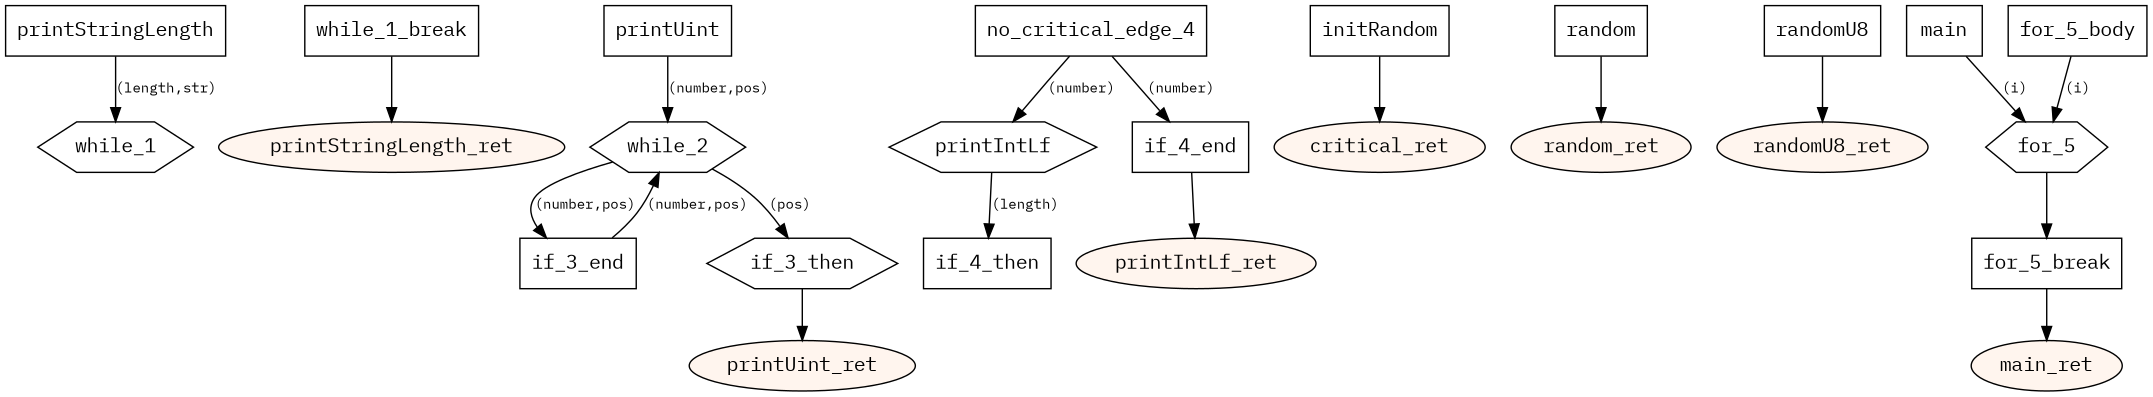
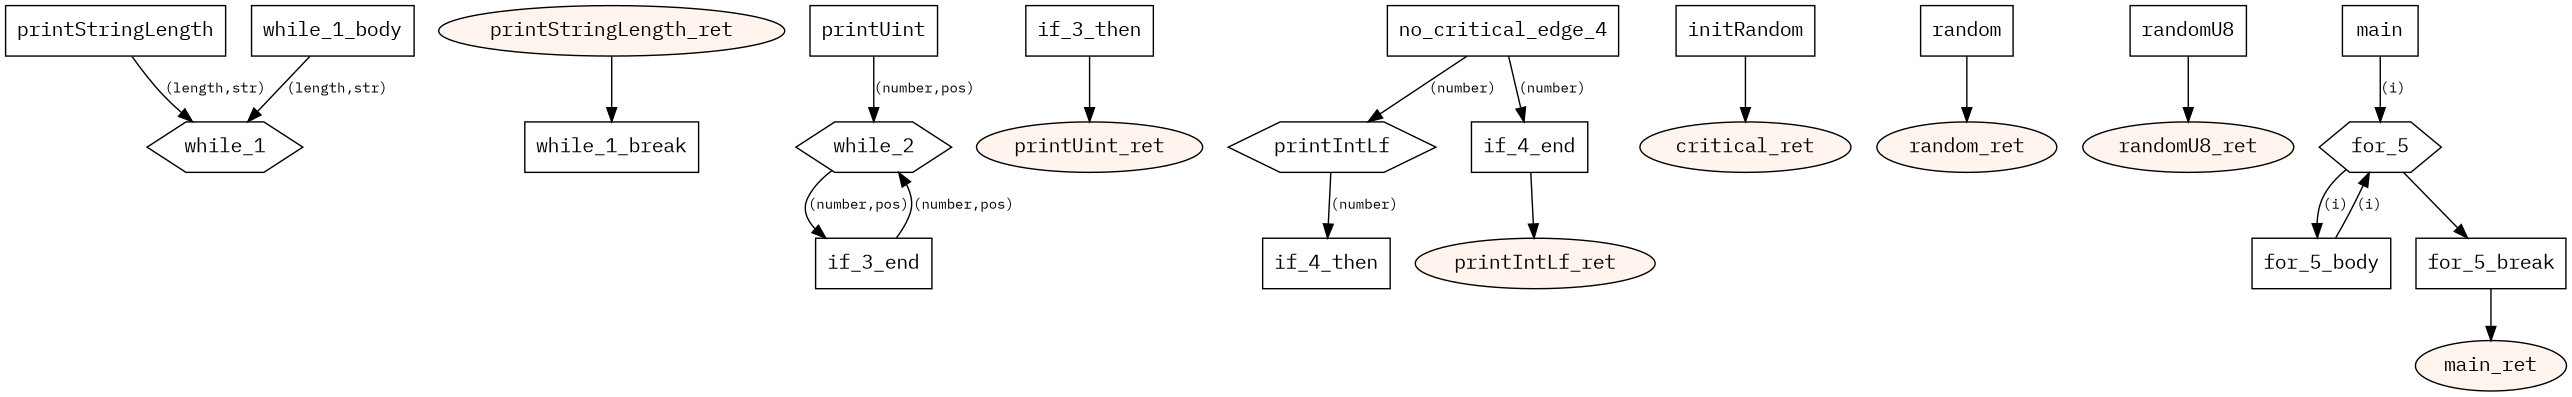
node "while_1_body": added
edge "while_1_break" -> "printStringLength_ret": reversed
edge "while_2" -> "if_3_then": removed, label "(pos)"
edge "for_5" -> "for_5_body": added, label "(i)"
edge "printIntLf" -> "if_4_then": label "(length)" -> "(number)"
node "if_3_then": shape hexagon -> box
